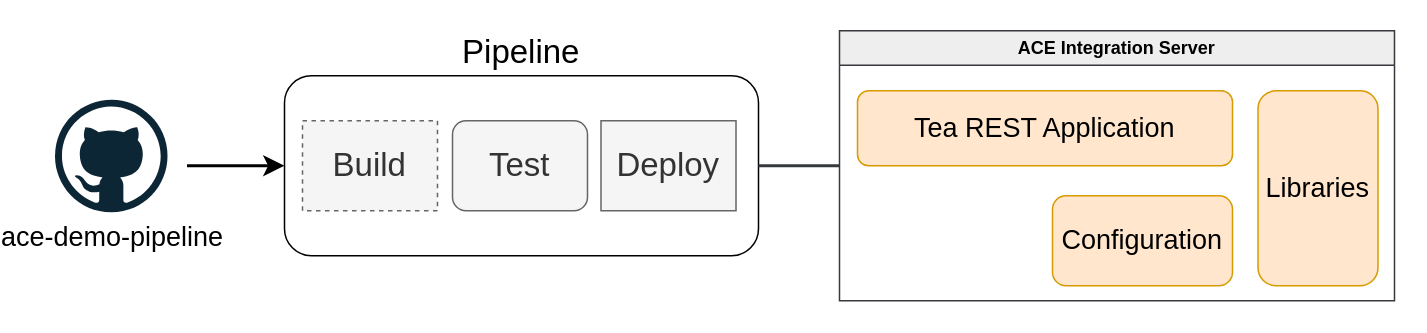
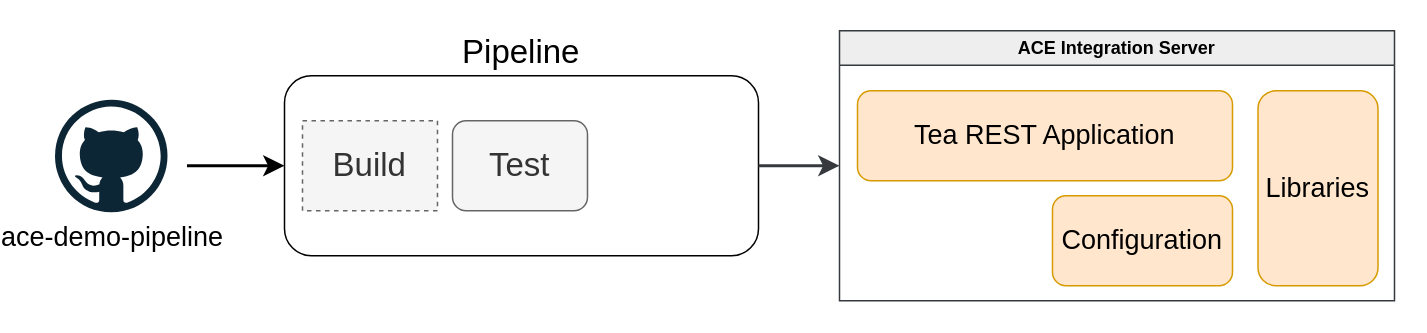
node "Tea REST Application": size 375x75 -> 375x90
node "Deploy": removed
edge "Pipeline" -- "ACE Integration Server": arrowhead none -> classic
